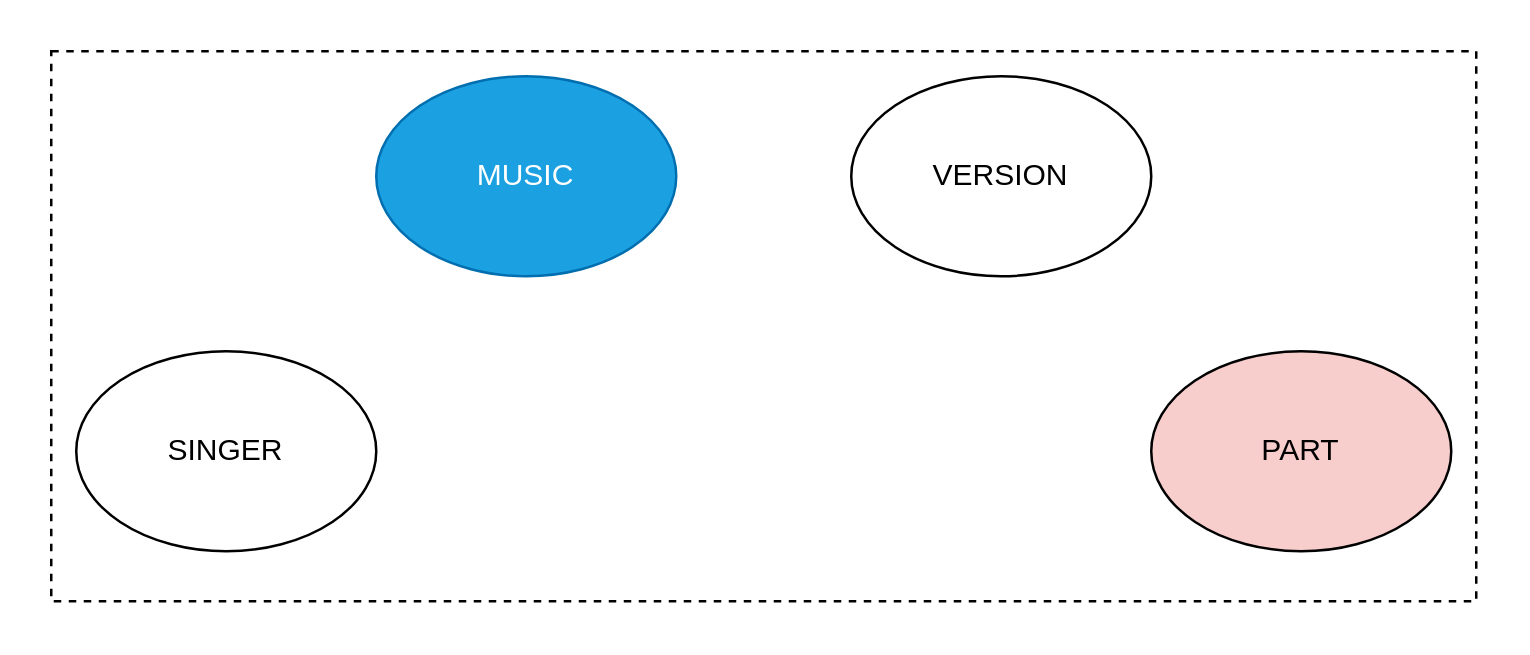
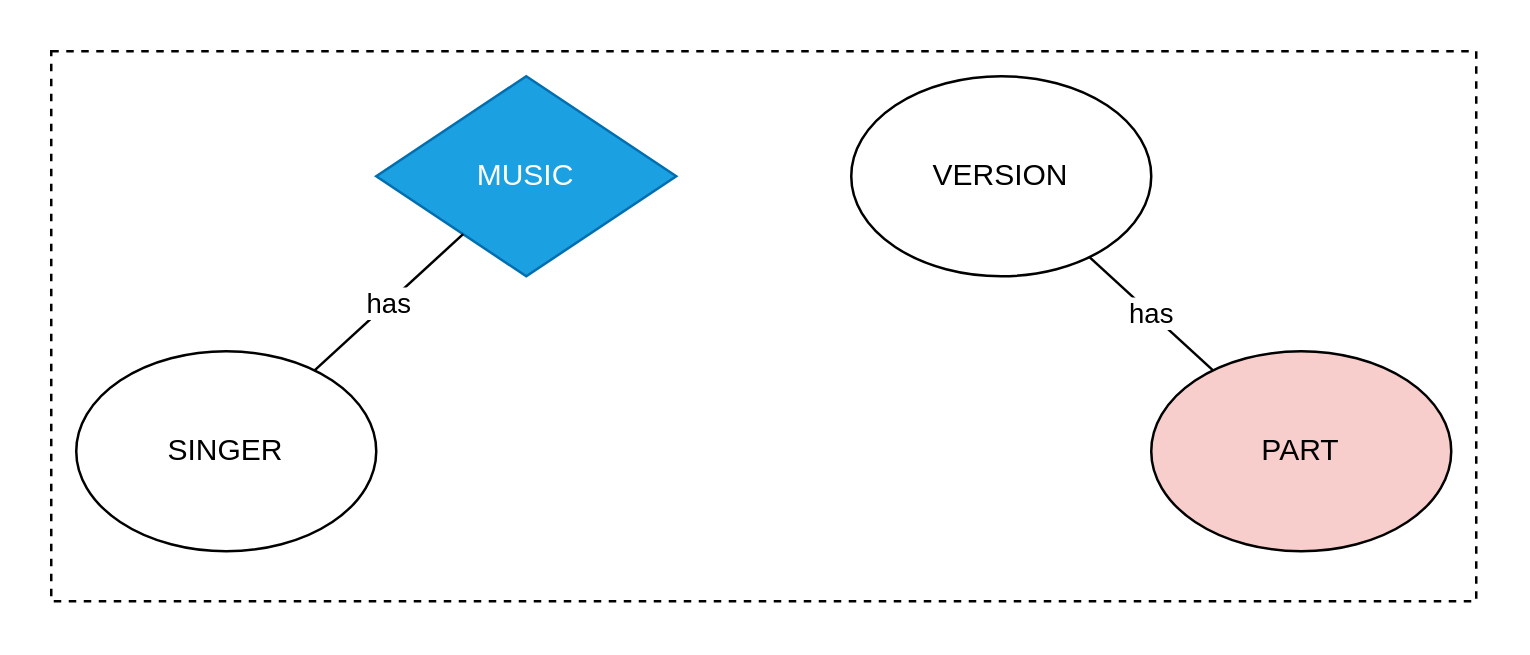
node "MUSIC": shape ellipse -> diamond
edge "MUSIC" -- "SINGER": added, label "has"
edge "VERSION" -- "PART": added, label "has"
